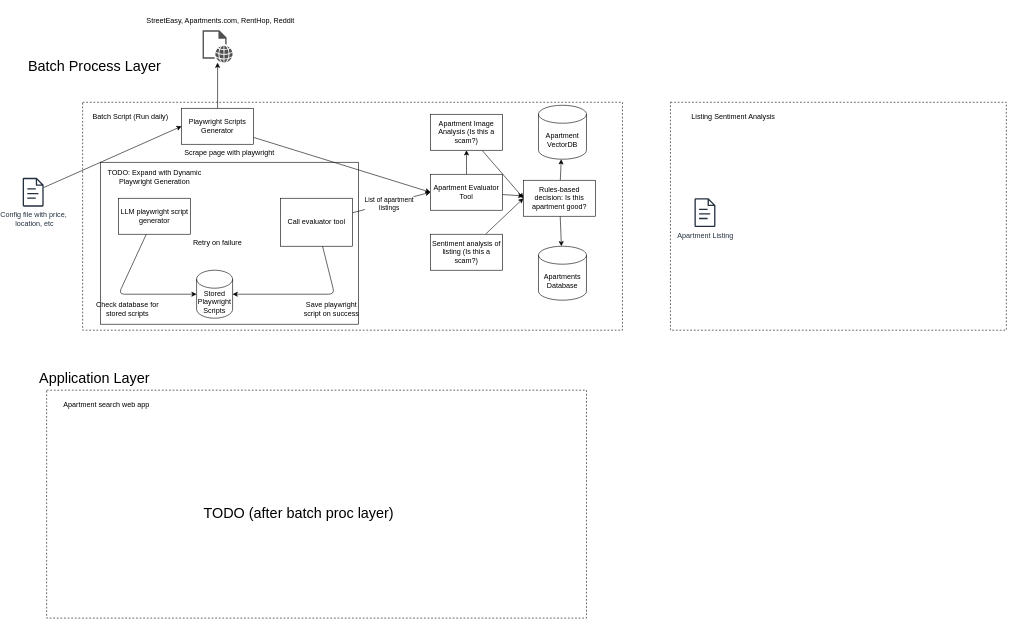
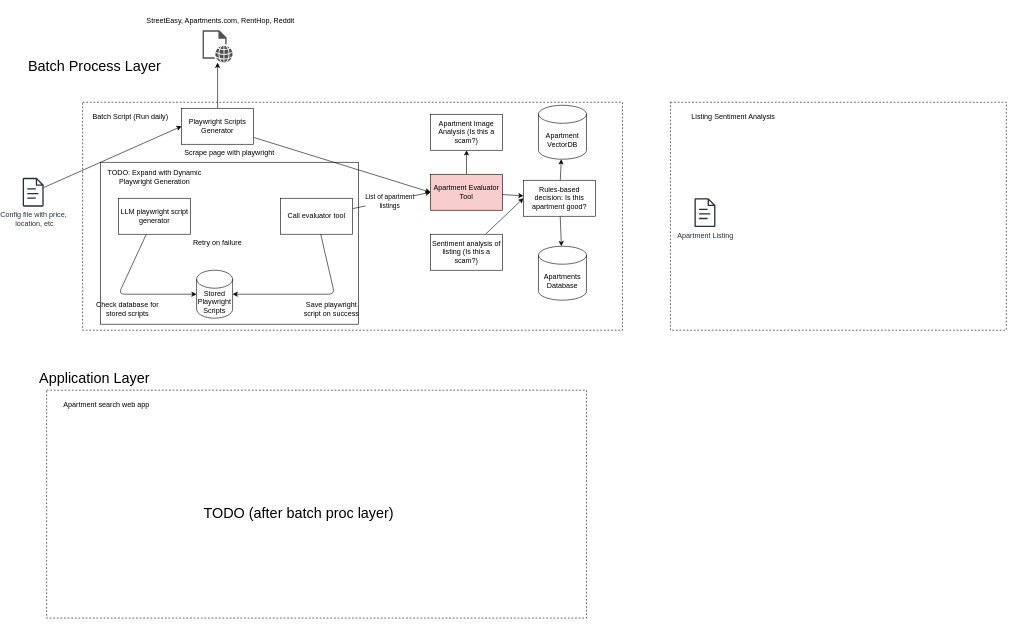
edge "Apartment Image Analysis (Is this a scam?)" -> "Rules-based decision: Is this apartment good?": removed
node "Apartment Evaluator Tool": fillcolor #ffffff -> #f8cecc
node "Call evaluator tool": size 72x48 -> 72x36
